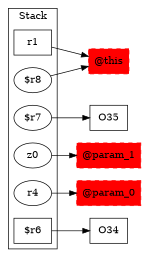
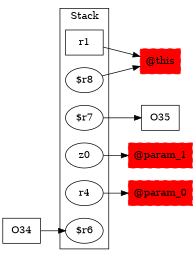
node "$r6": shape box -> ellipse
edge "$r6" -> "O34": reversed
